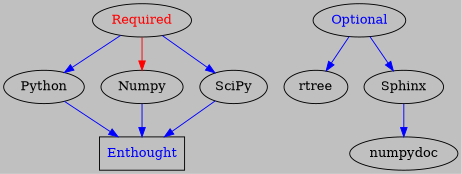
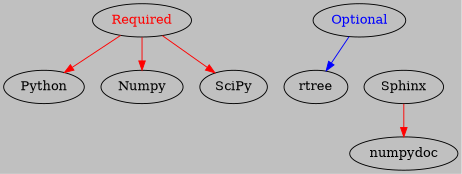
edge "Optional" -> "Sphinx": removed
edge "Required" -> "Python": color blue -> red
edge "Required" -> "SciPy": color blue -> red
edge "Sphinx" -> "numpydoc": color blue -> red
node "Enthought": removed
